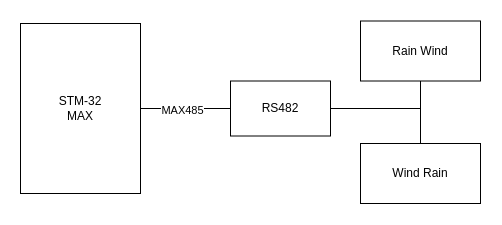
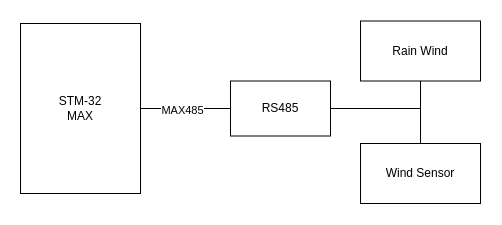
node "RS482": label "RS482" -> "RS485"
node "Wind Rain": label "Wind Rain" -> "Wind Sensor"
